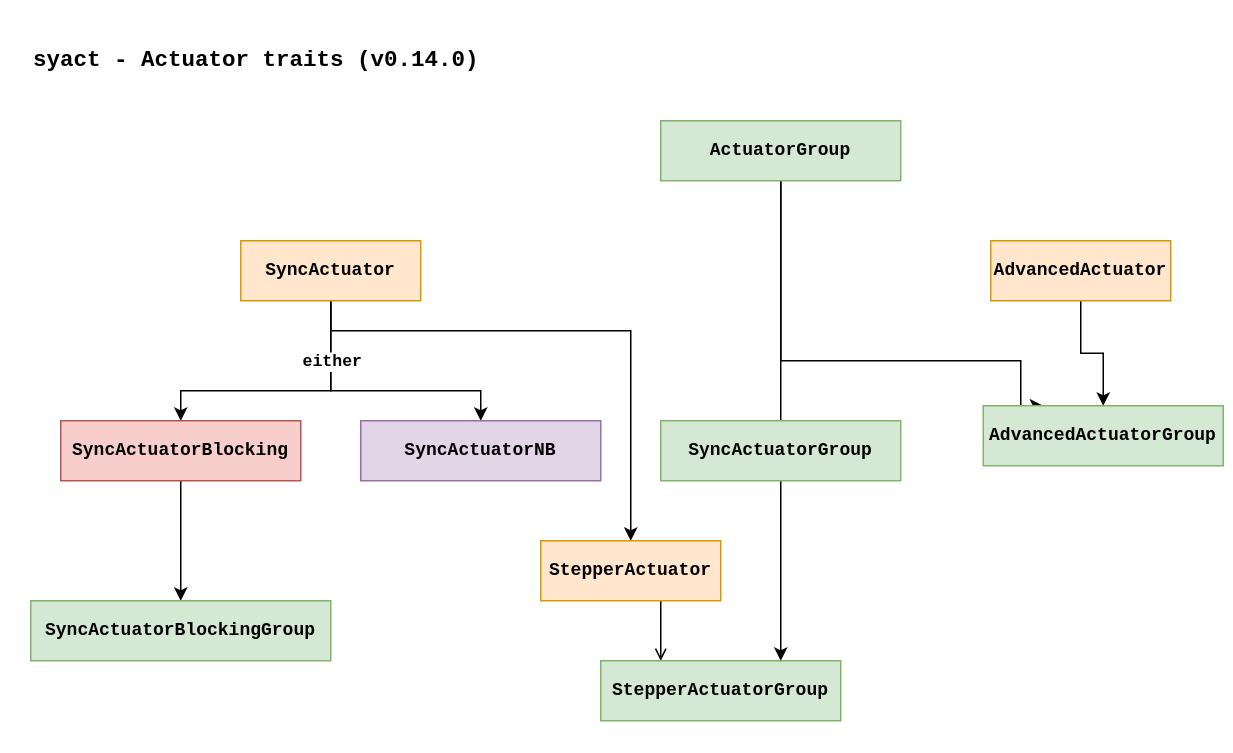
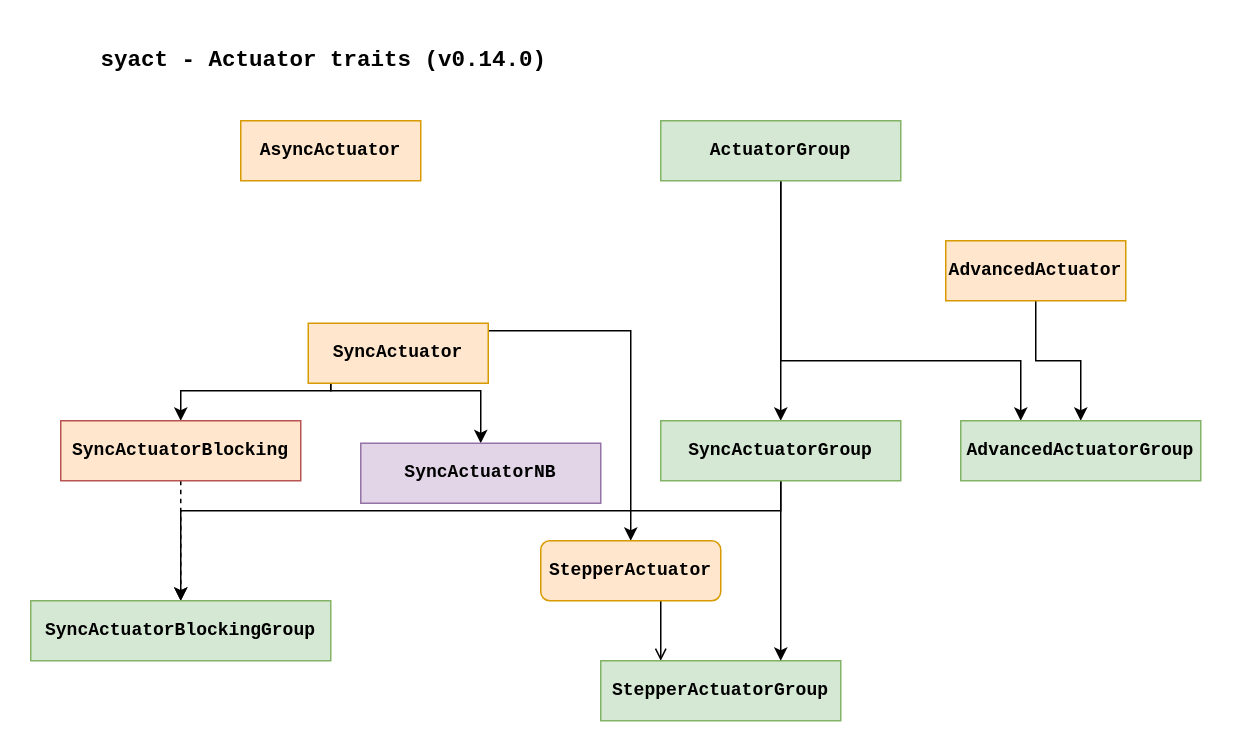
node "syact - Actuator traits (v0.14.0)": moved (301, 61) -> (368, 61)
node "AsyncActuator": added
node "SyncActuator": moved (331, 271) -> (398, 353)
node "AdvancedActuator": moved (1081, 271) -> (1036, 271)
edge "ActuatorGroup" -- "SyncActuatorGroup": arrowhead none -> classic
node "AdvancedActuatorGroup": moved (1103, 436) -> (1081, 451)
node "SyncActuatorBlocking": fillcolor #f8cecc -> #ffe6cc
node "SyncActuatorNB": moved (481, 451) -> (481, 473)
edge "SyncActuatorBlocking" -> "SyncActuatorBlockingGroup": style solid -> dashed
edge "SyncActuatorGroup" -> "SyncActuatorBlockingGroup": added
node "StepperActuator": shape rectangle -> rounded rectangle
